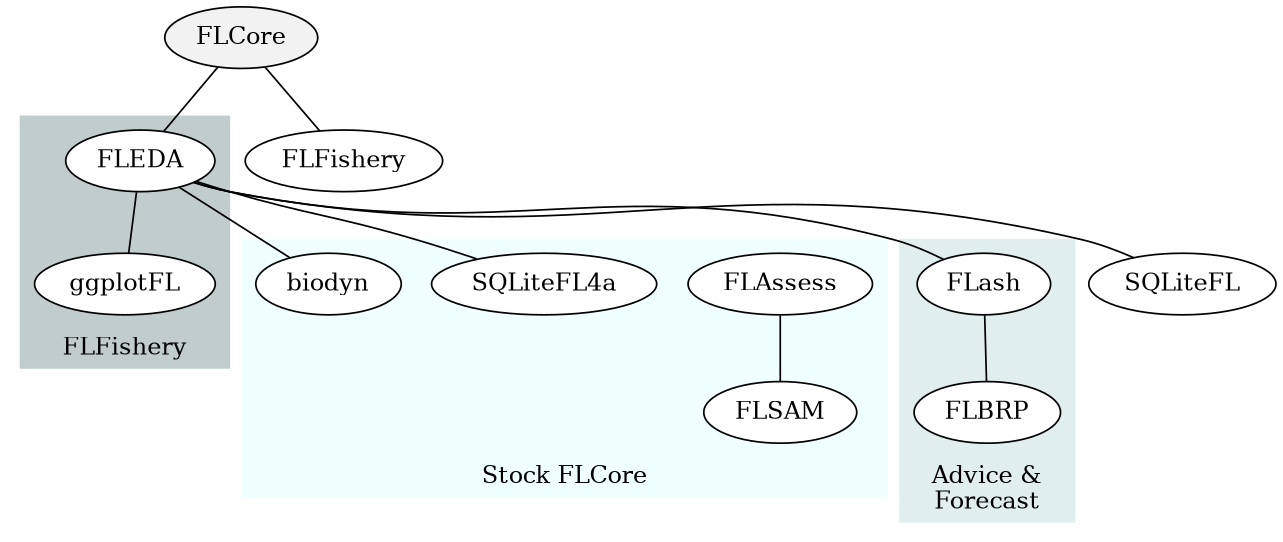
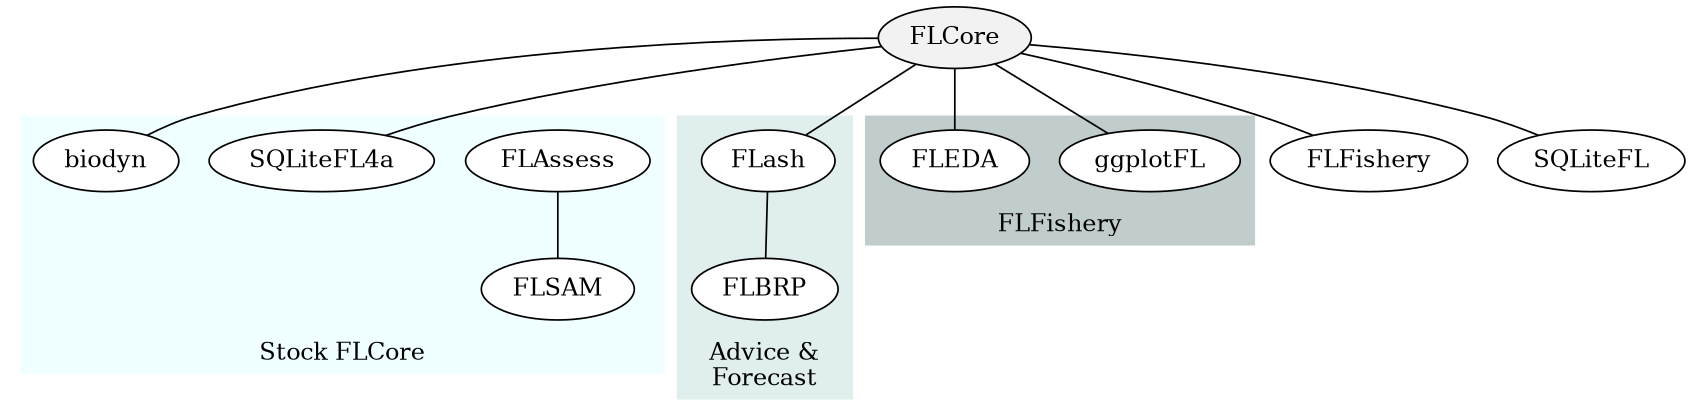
edge "FLEDA" -- "SQLiteFL": now "FLCore" -- "SQLiteFL"
edge "FLEDA" -- "FLash": now "FLCore" -- "FLash"
edge "FLEDA" -- "SQLiteFL4a": now "FLCore" -- "SQLiteFL4a"
edge "FLEDA" -- "ggplotFL": now "FLCore" -- "ggplotFL"
edge "FLEDA" -- "biodyn": now "FLCore" -- "biodyn"
